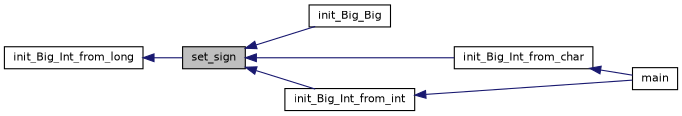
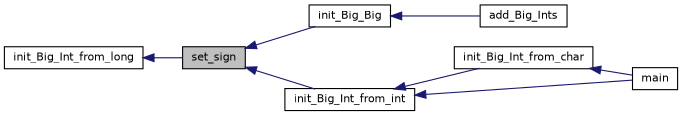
node "add_Big_Ints": added
edge "init_Big_Int_from_char" -> "set_sign": now "init_Big_Int_from_char" -> "init_Big_Int_from_int"
